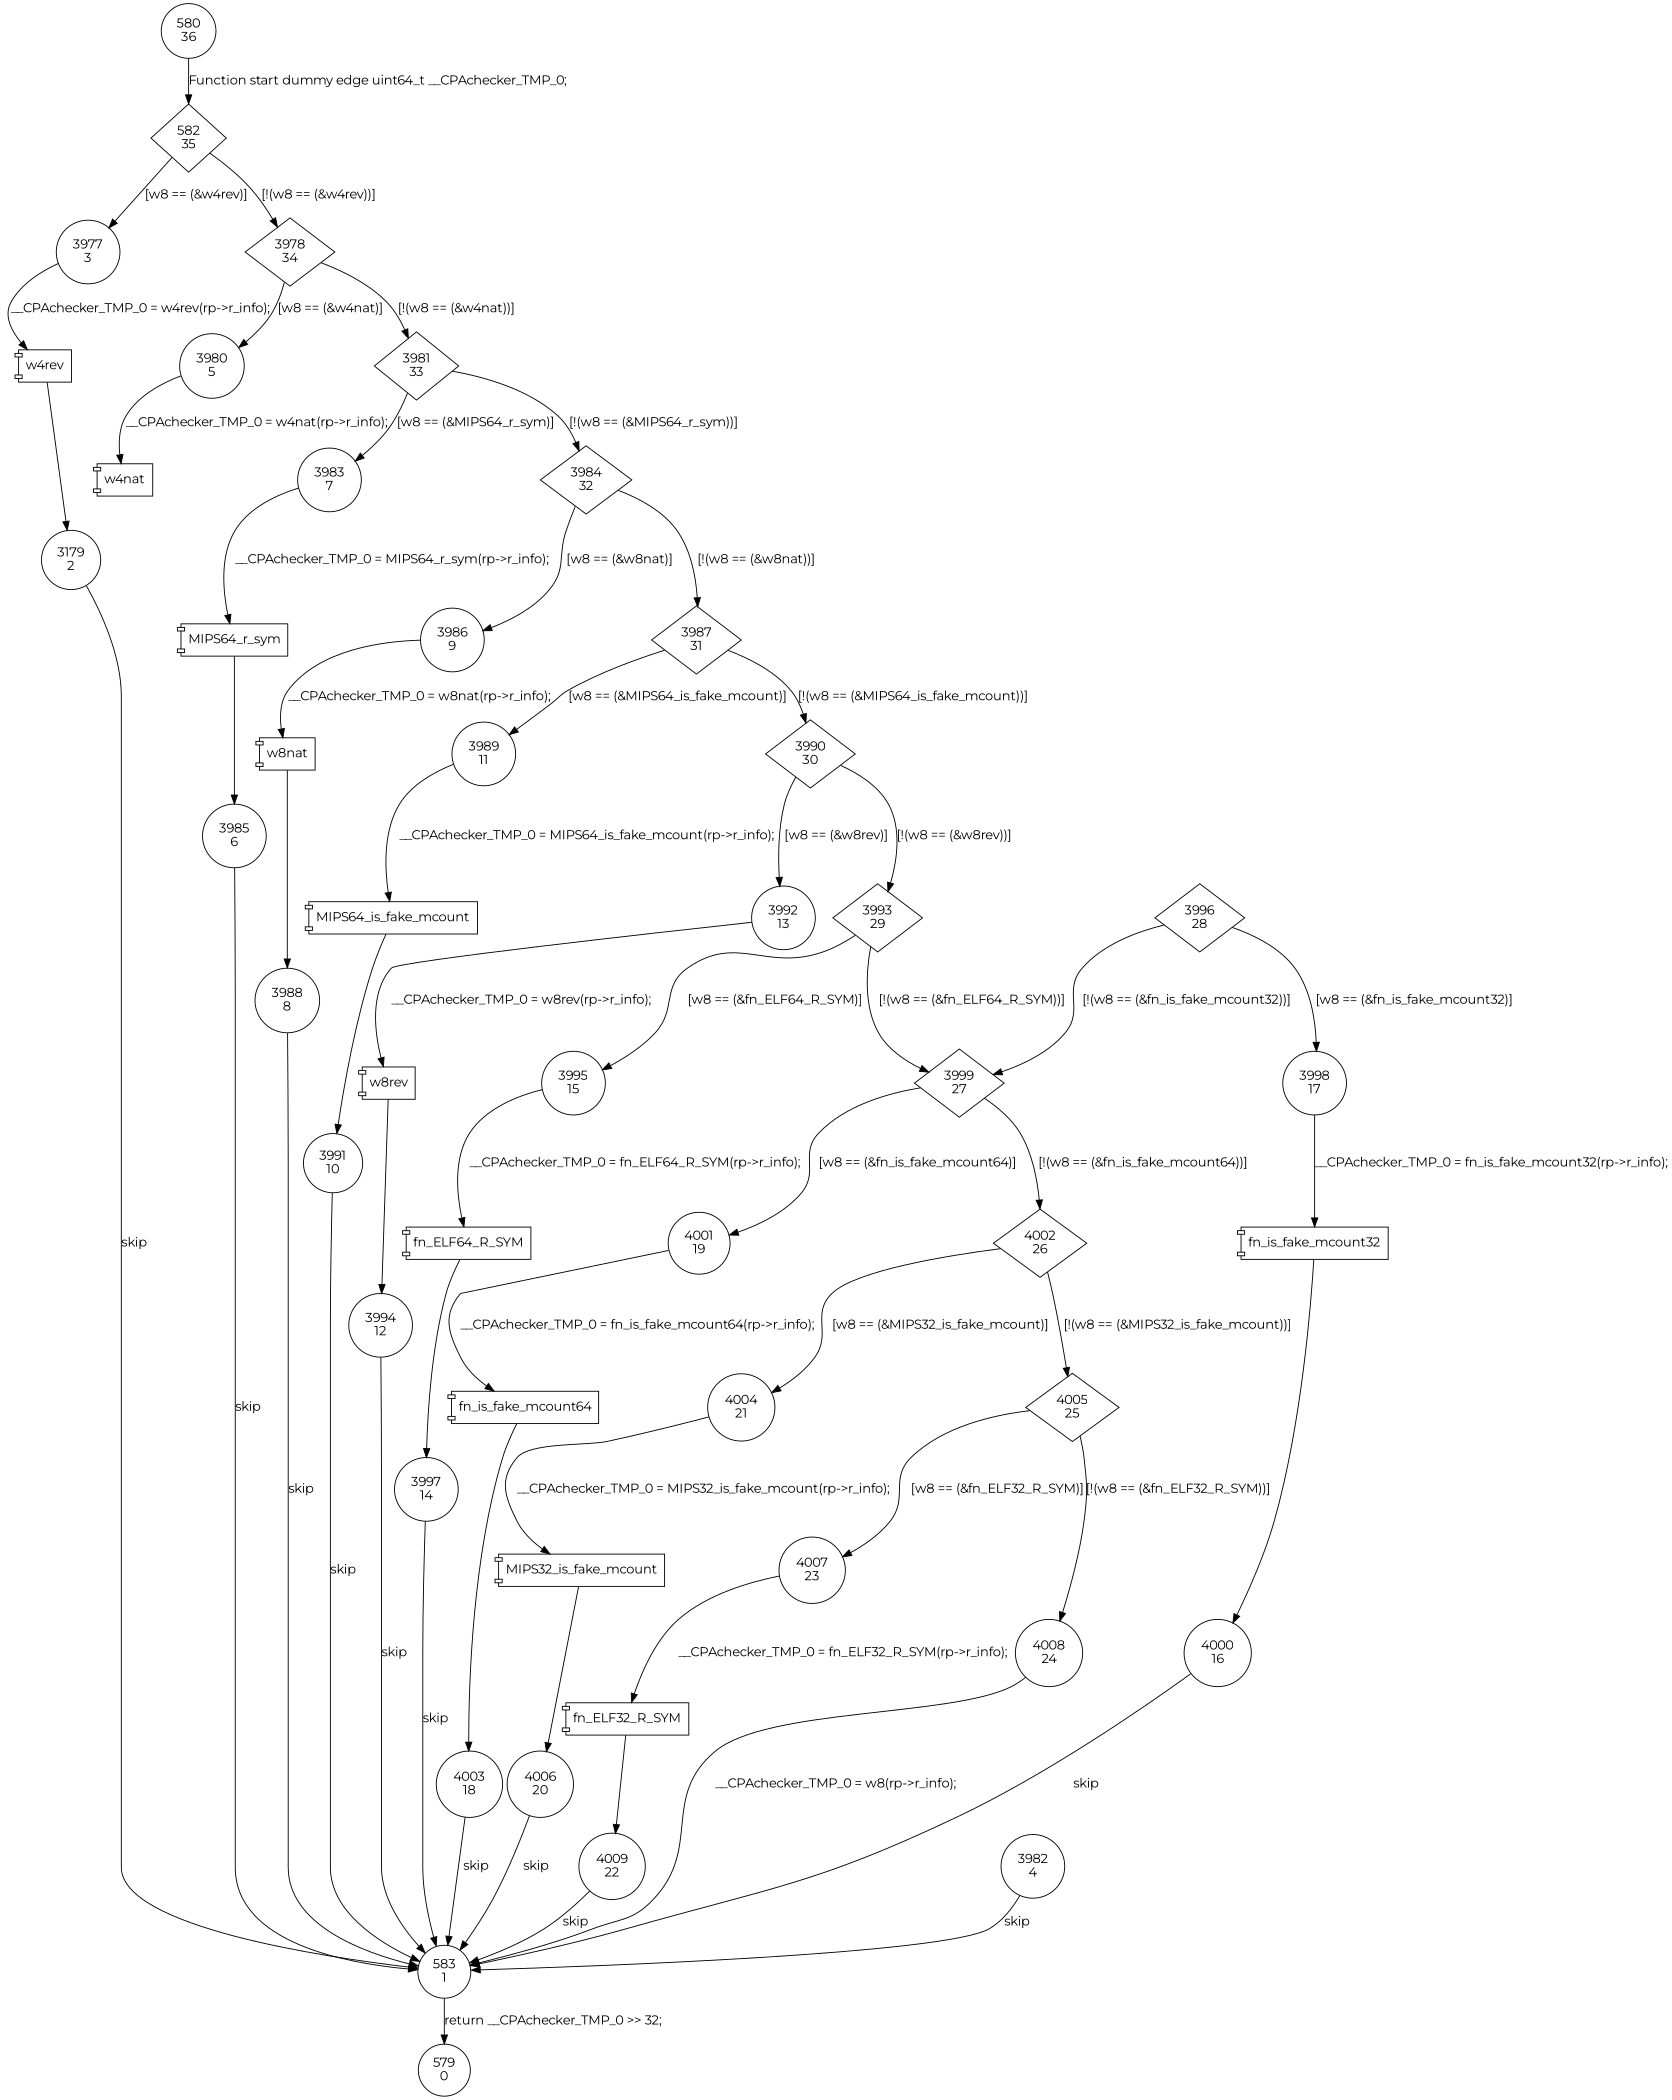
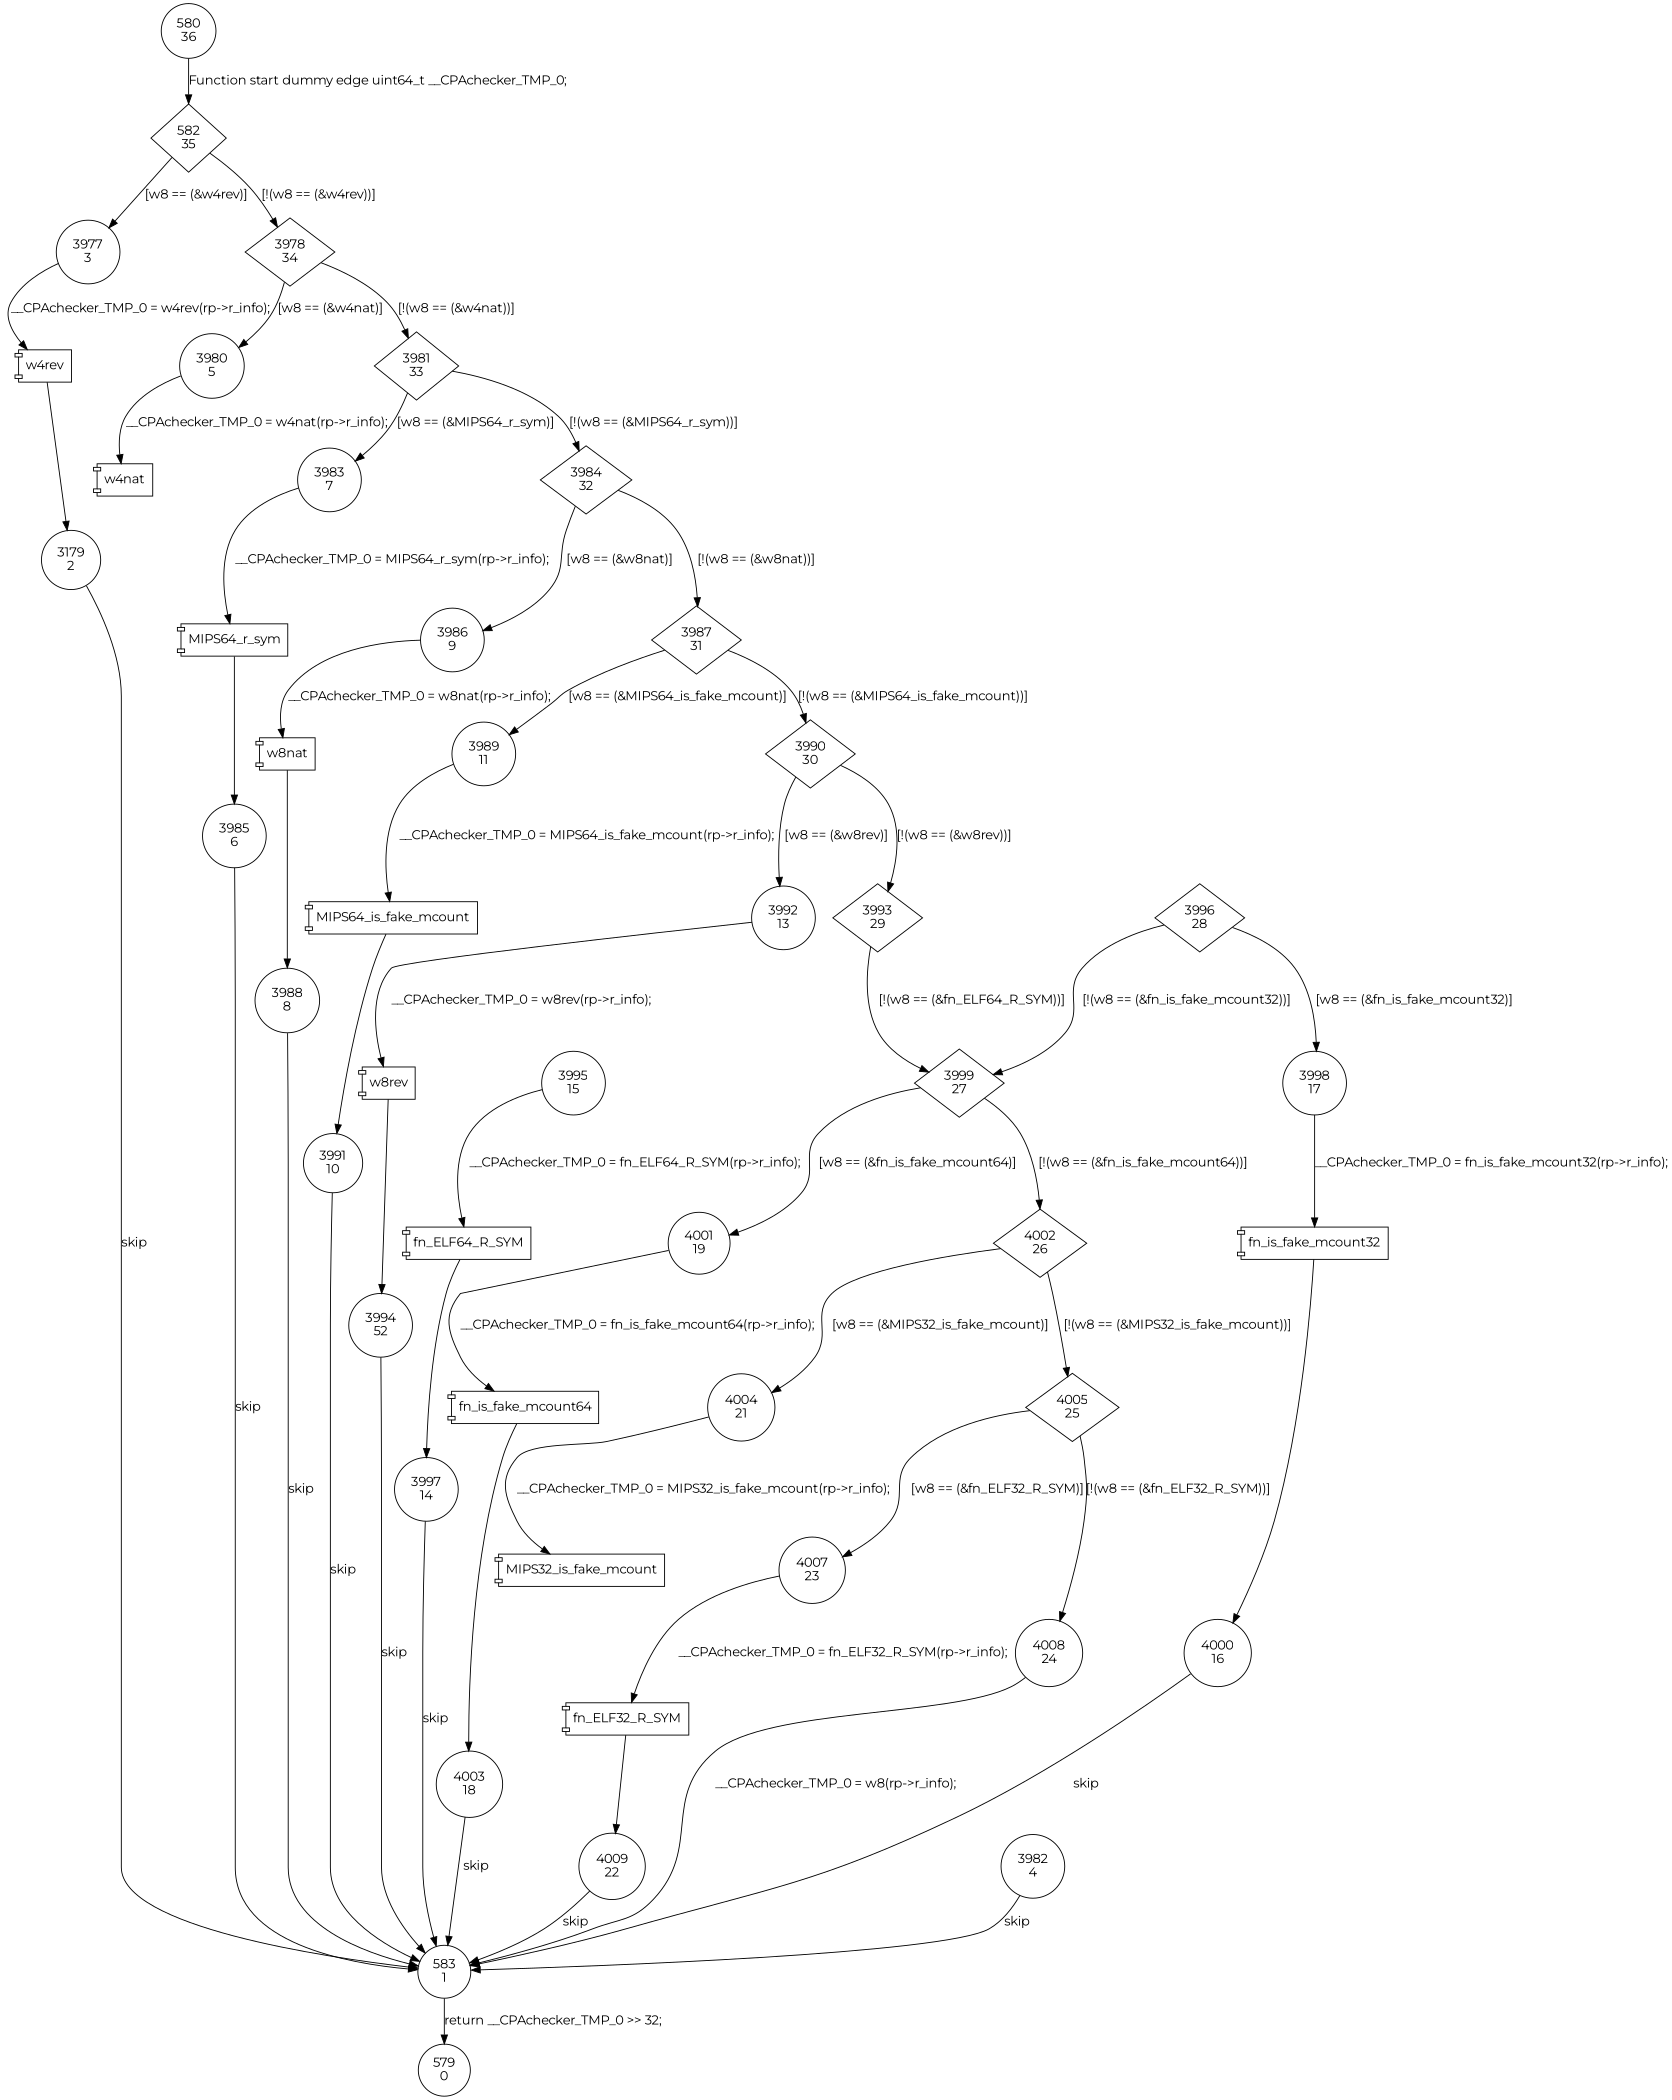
edge "3993 29" -> "3995 15": removed, label "[w8 == (&fn_ELF64_R_SYM)]"
node "3994 12": label "3994 12" -> "3994 52"
node "4006 20": removed
